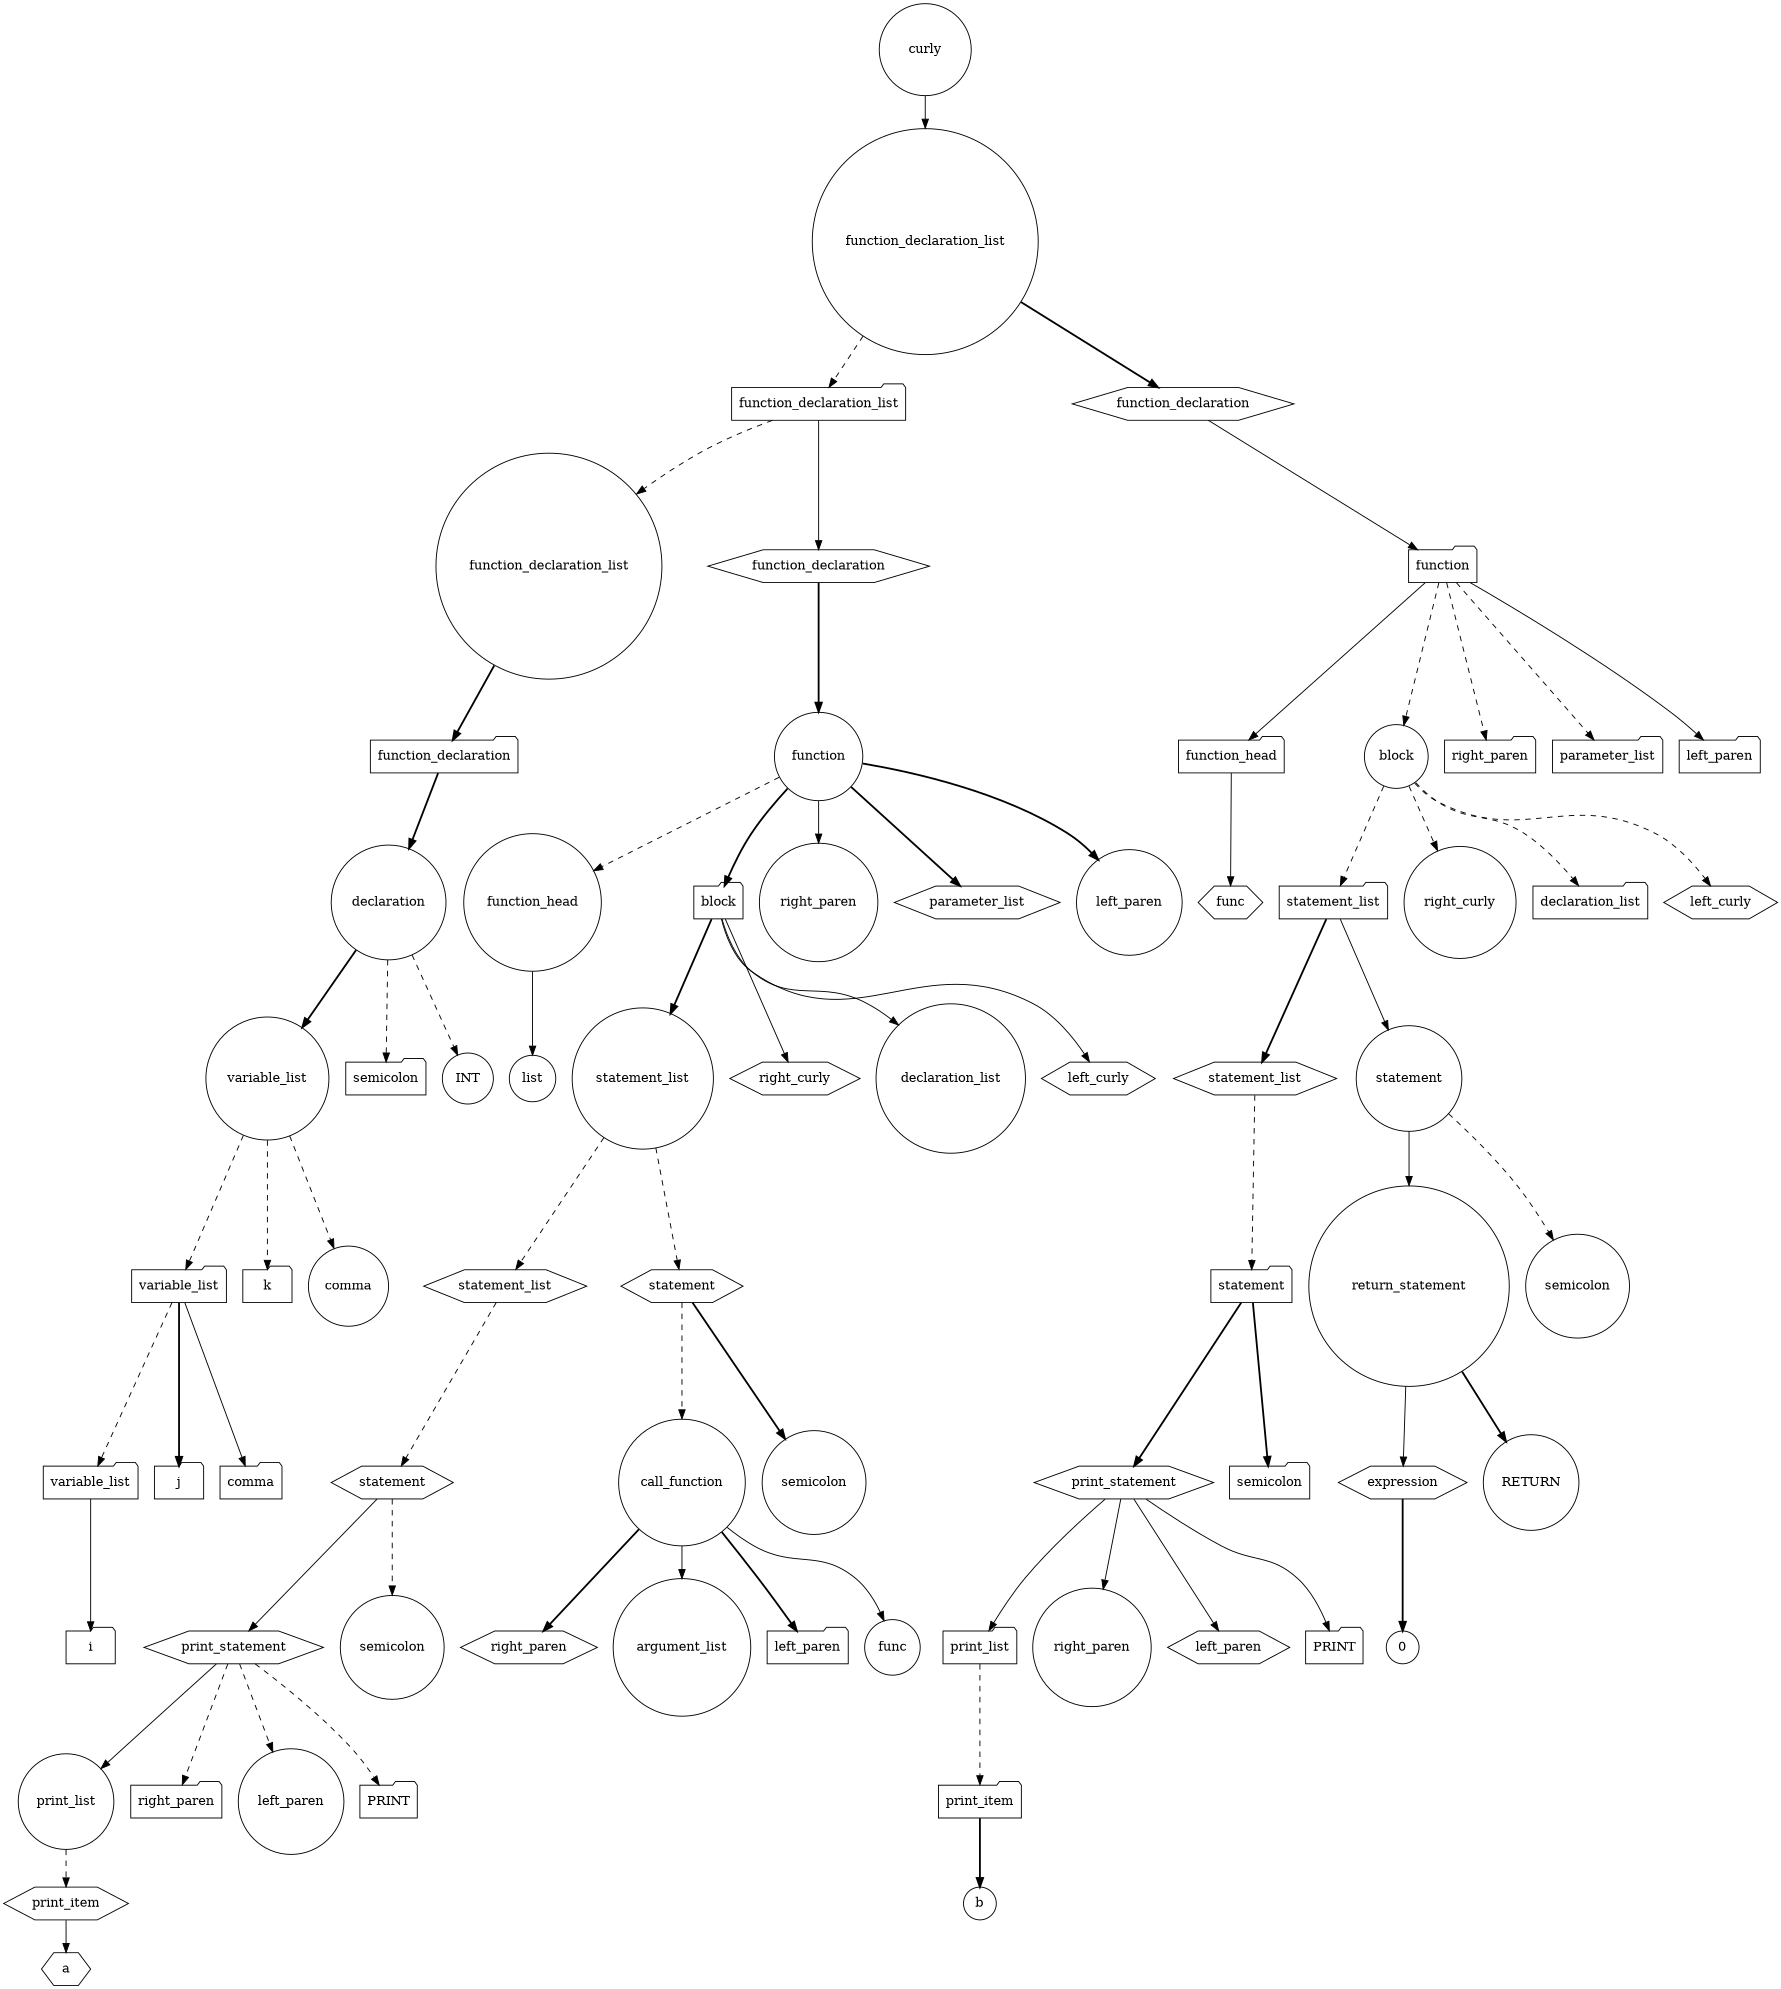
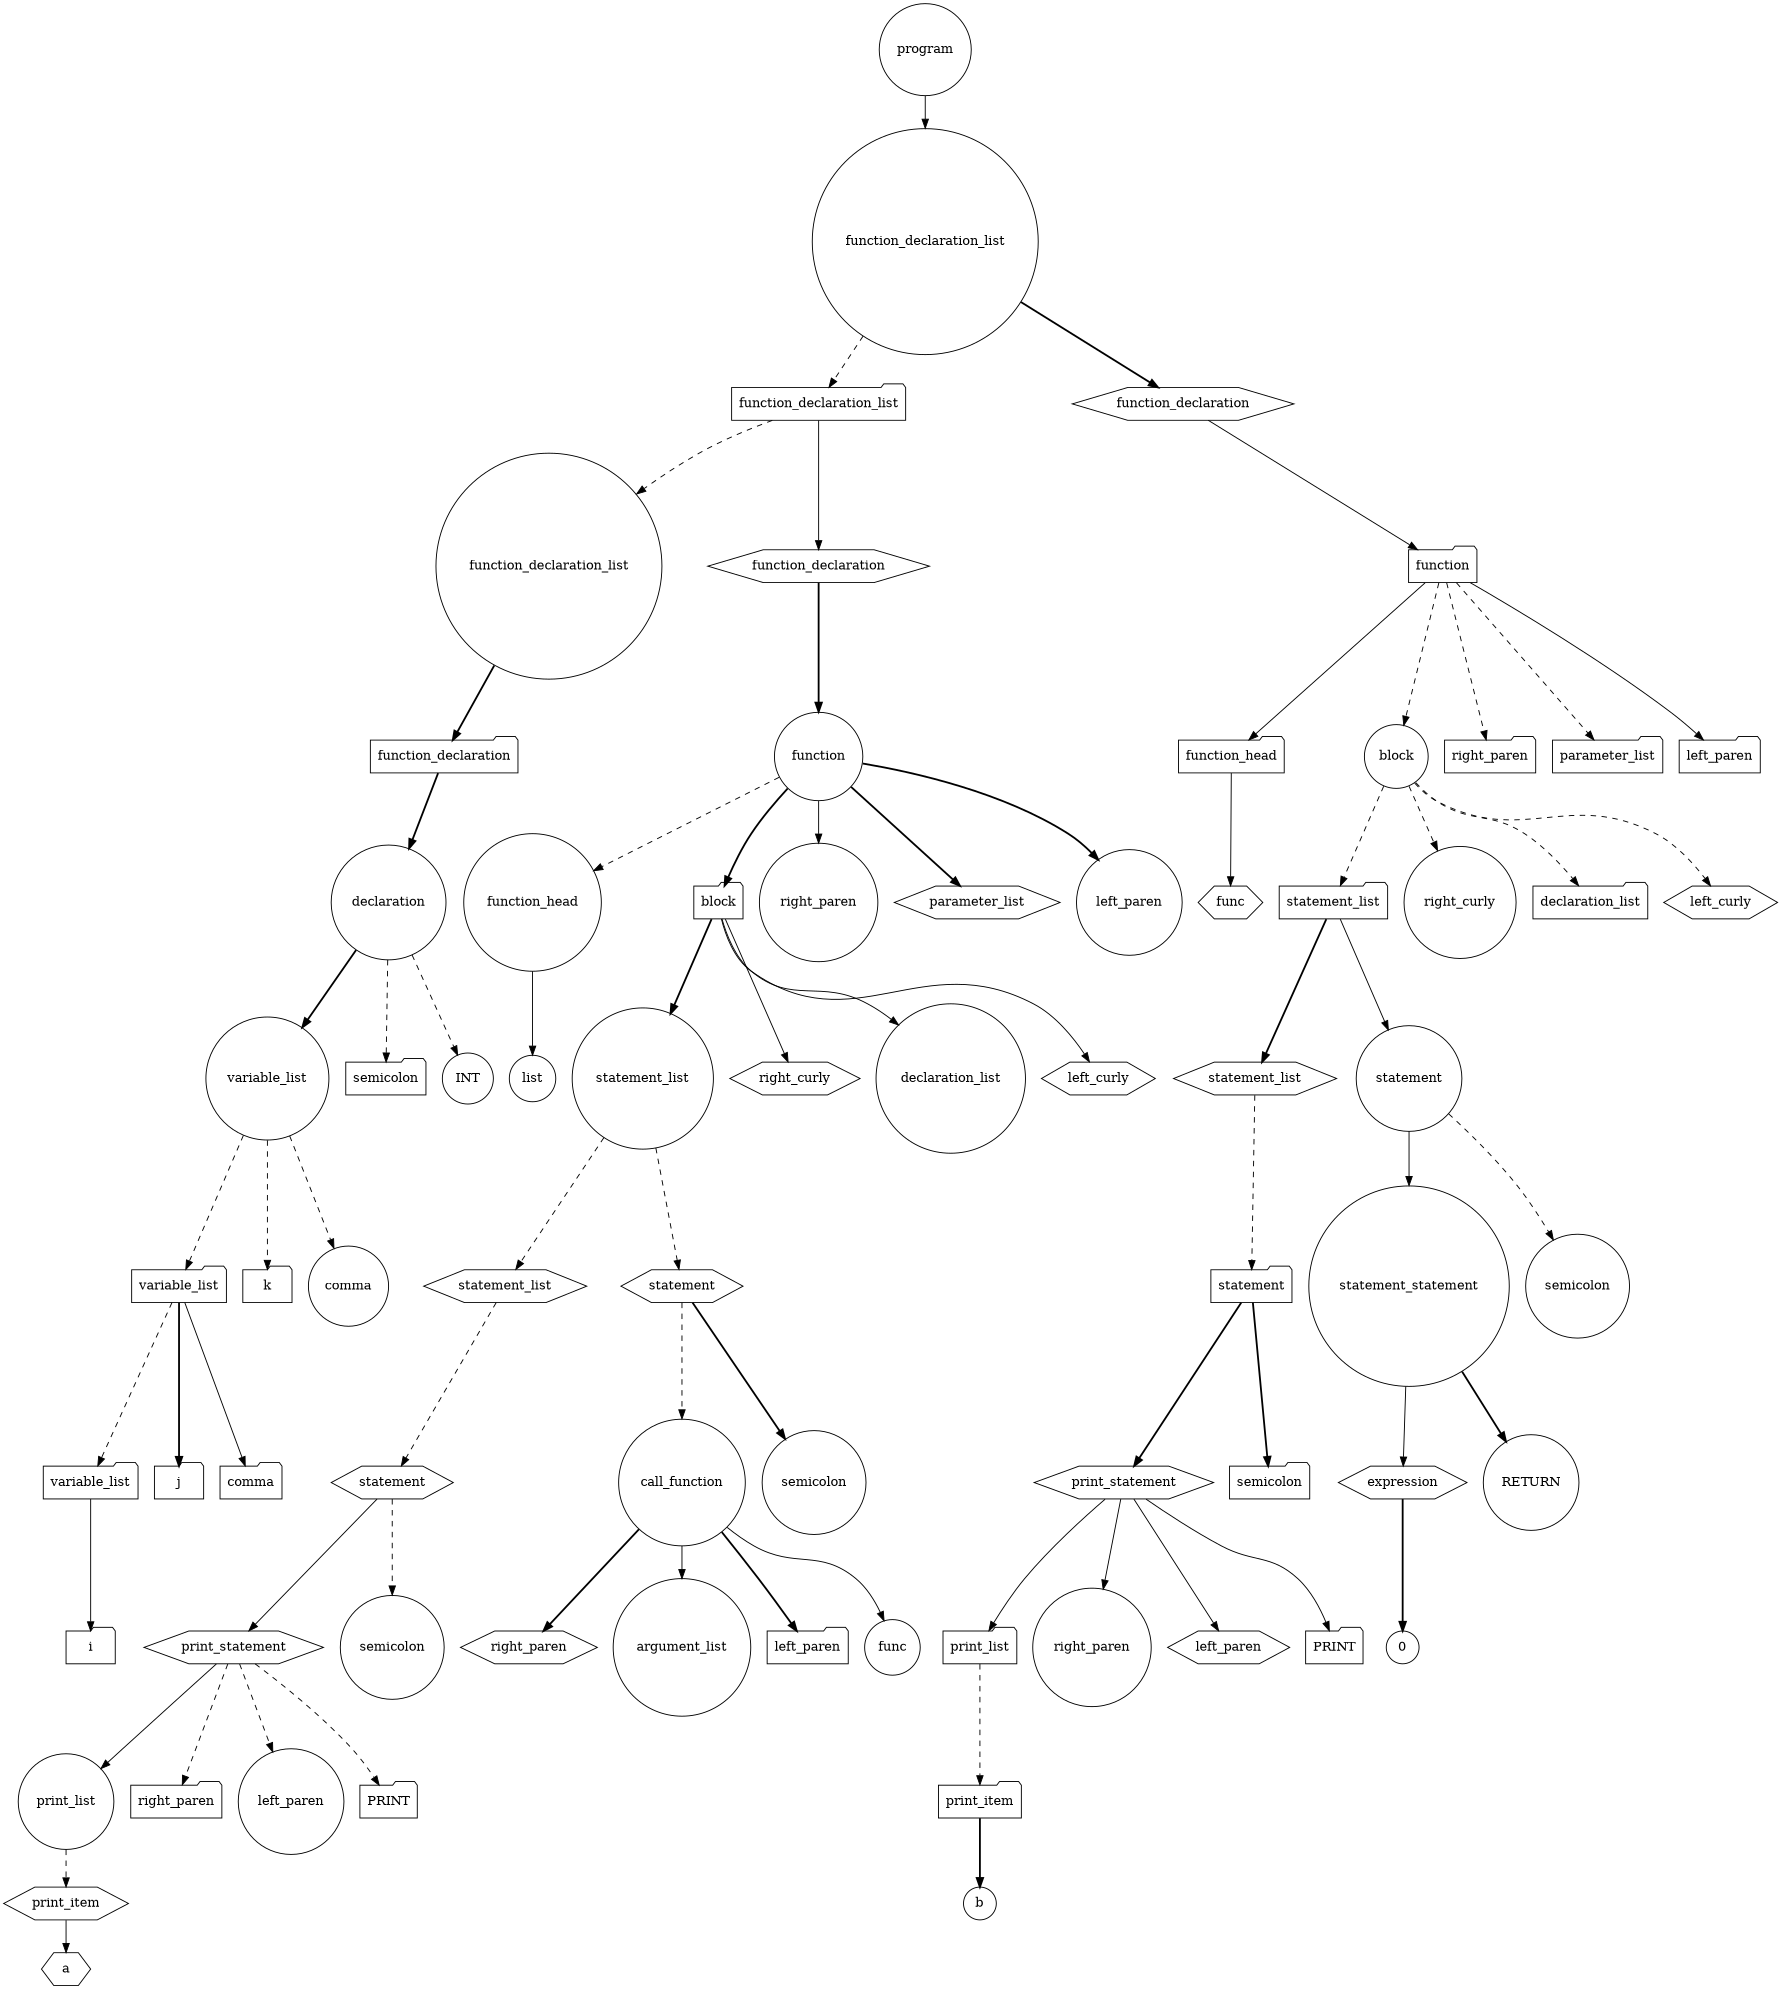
node "curly": label "curly" -> "program"
node "return_statement": label "return_statement" -> "statement_statement"
